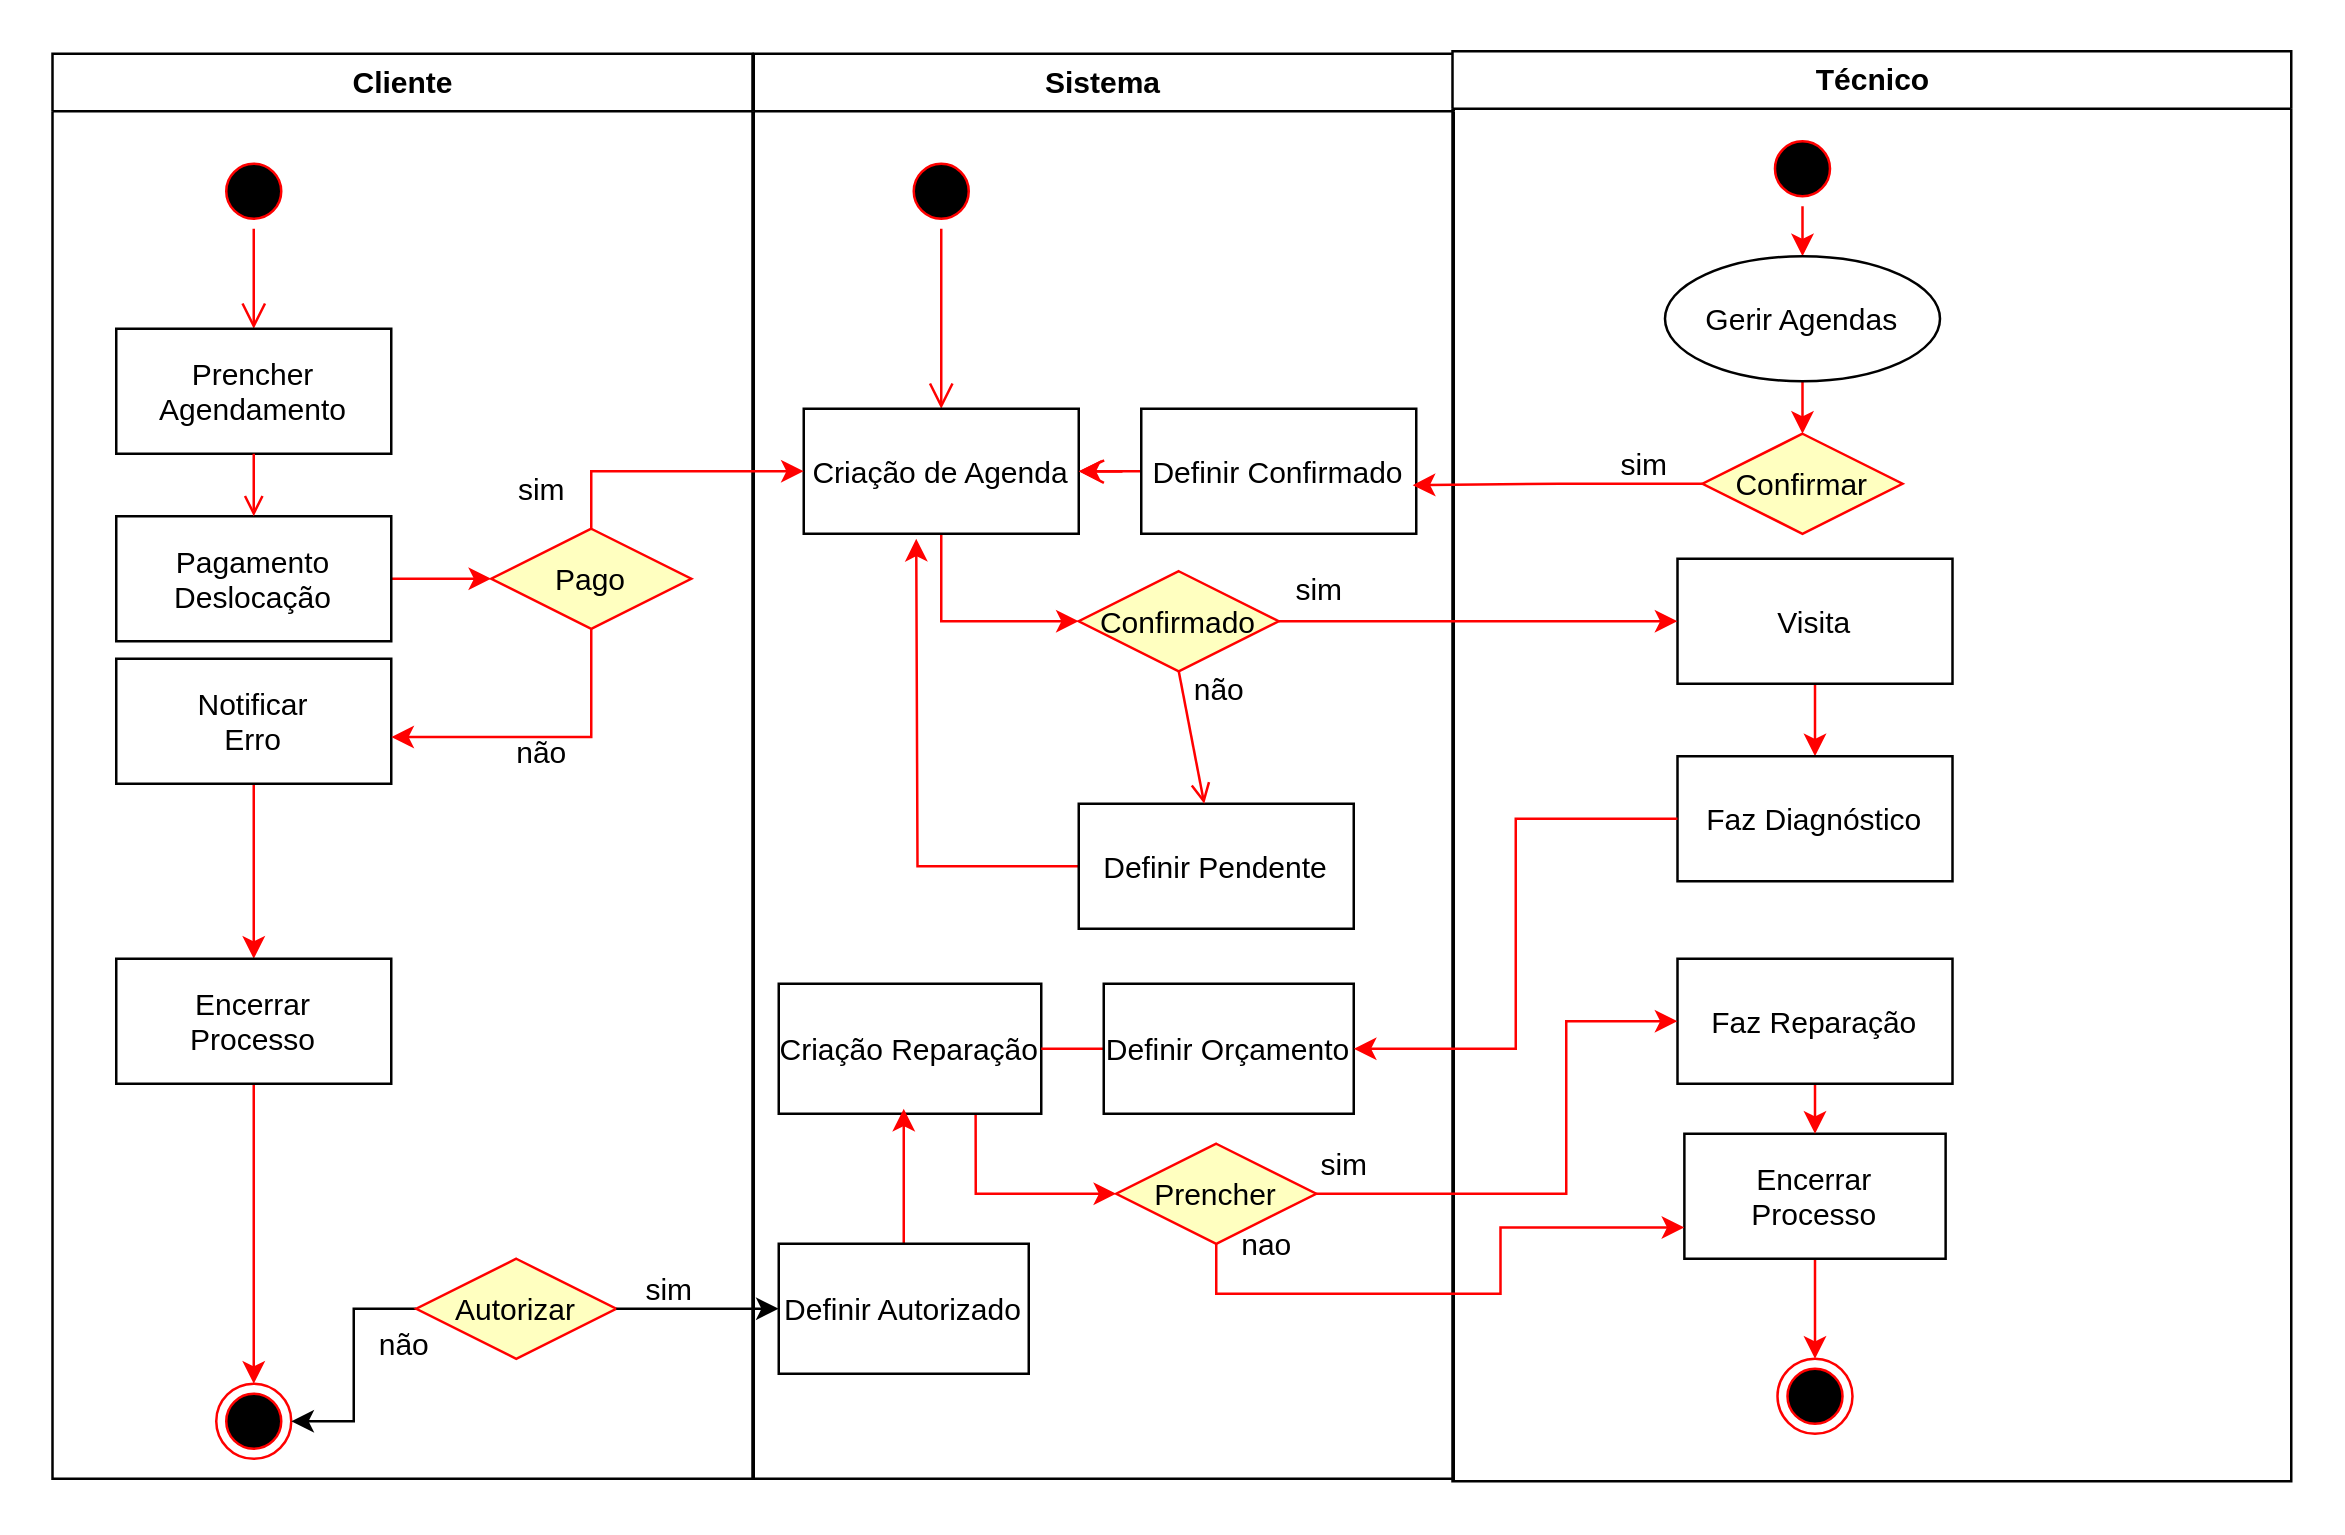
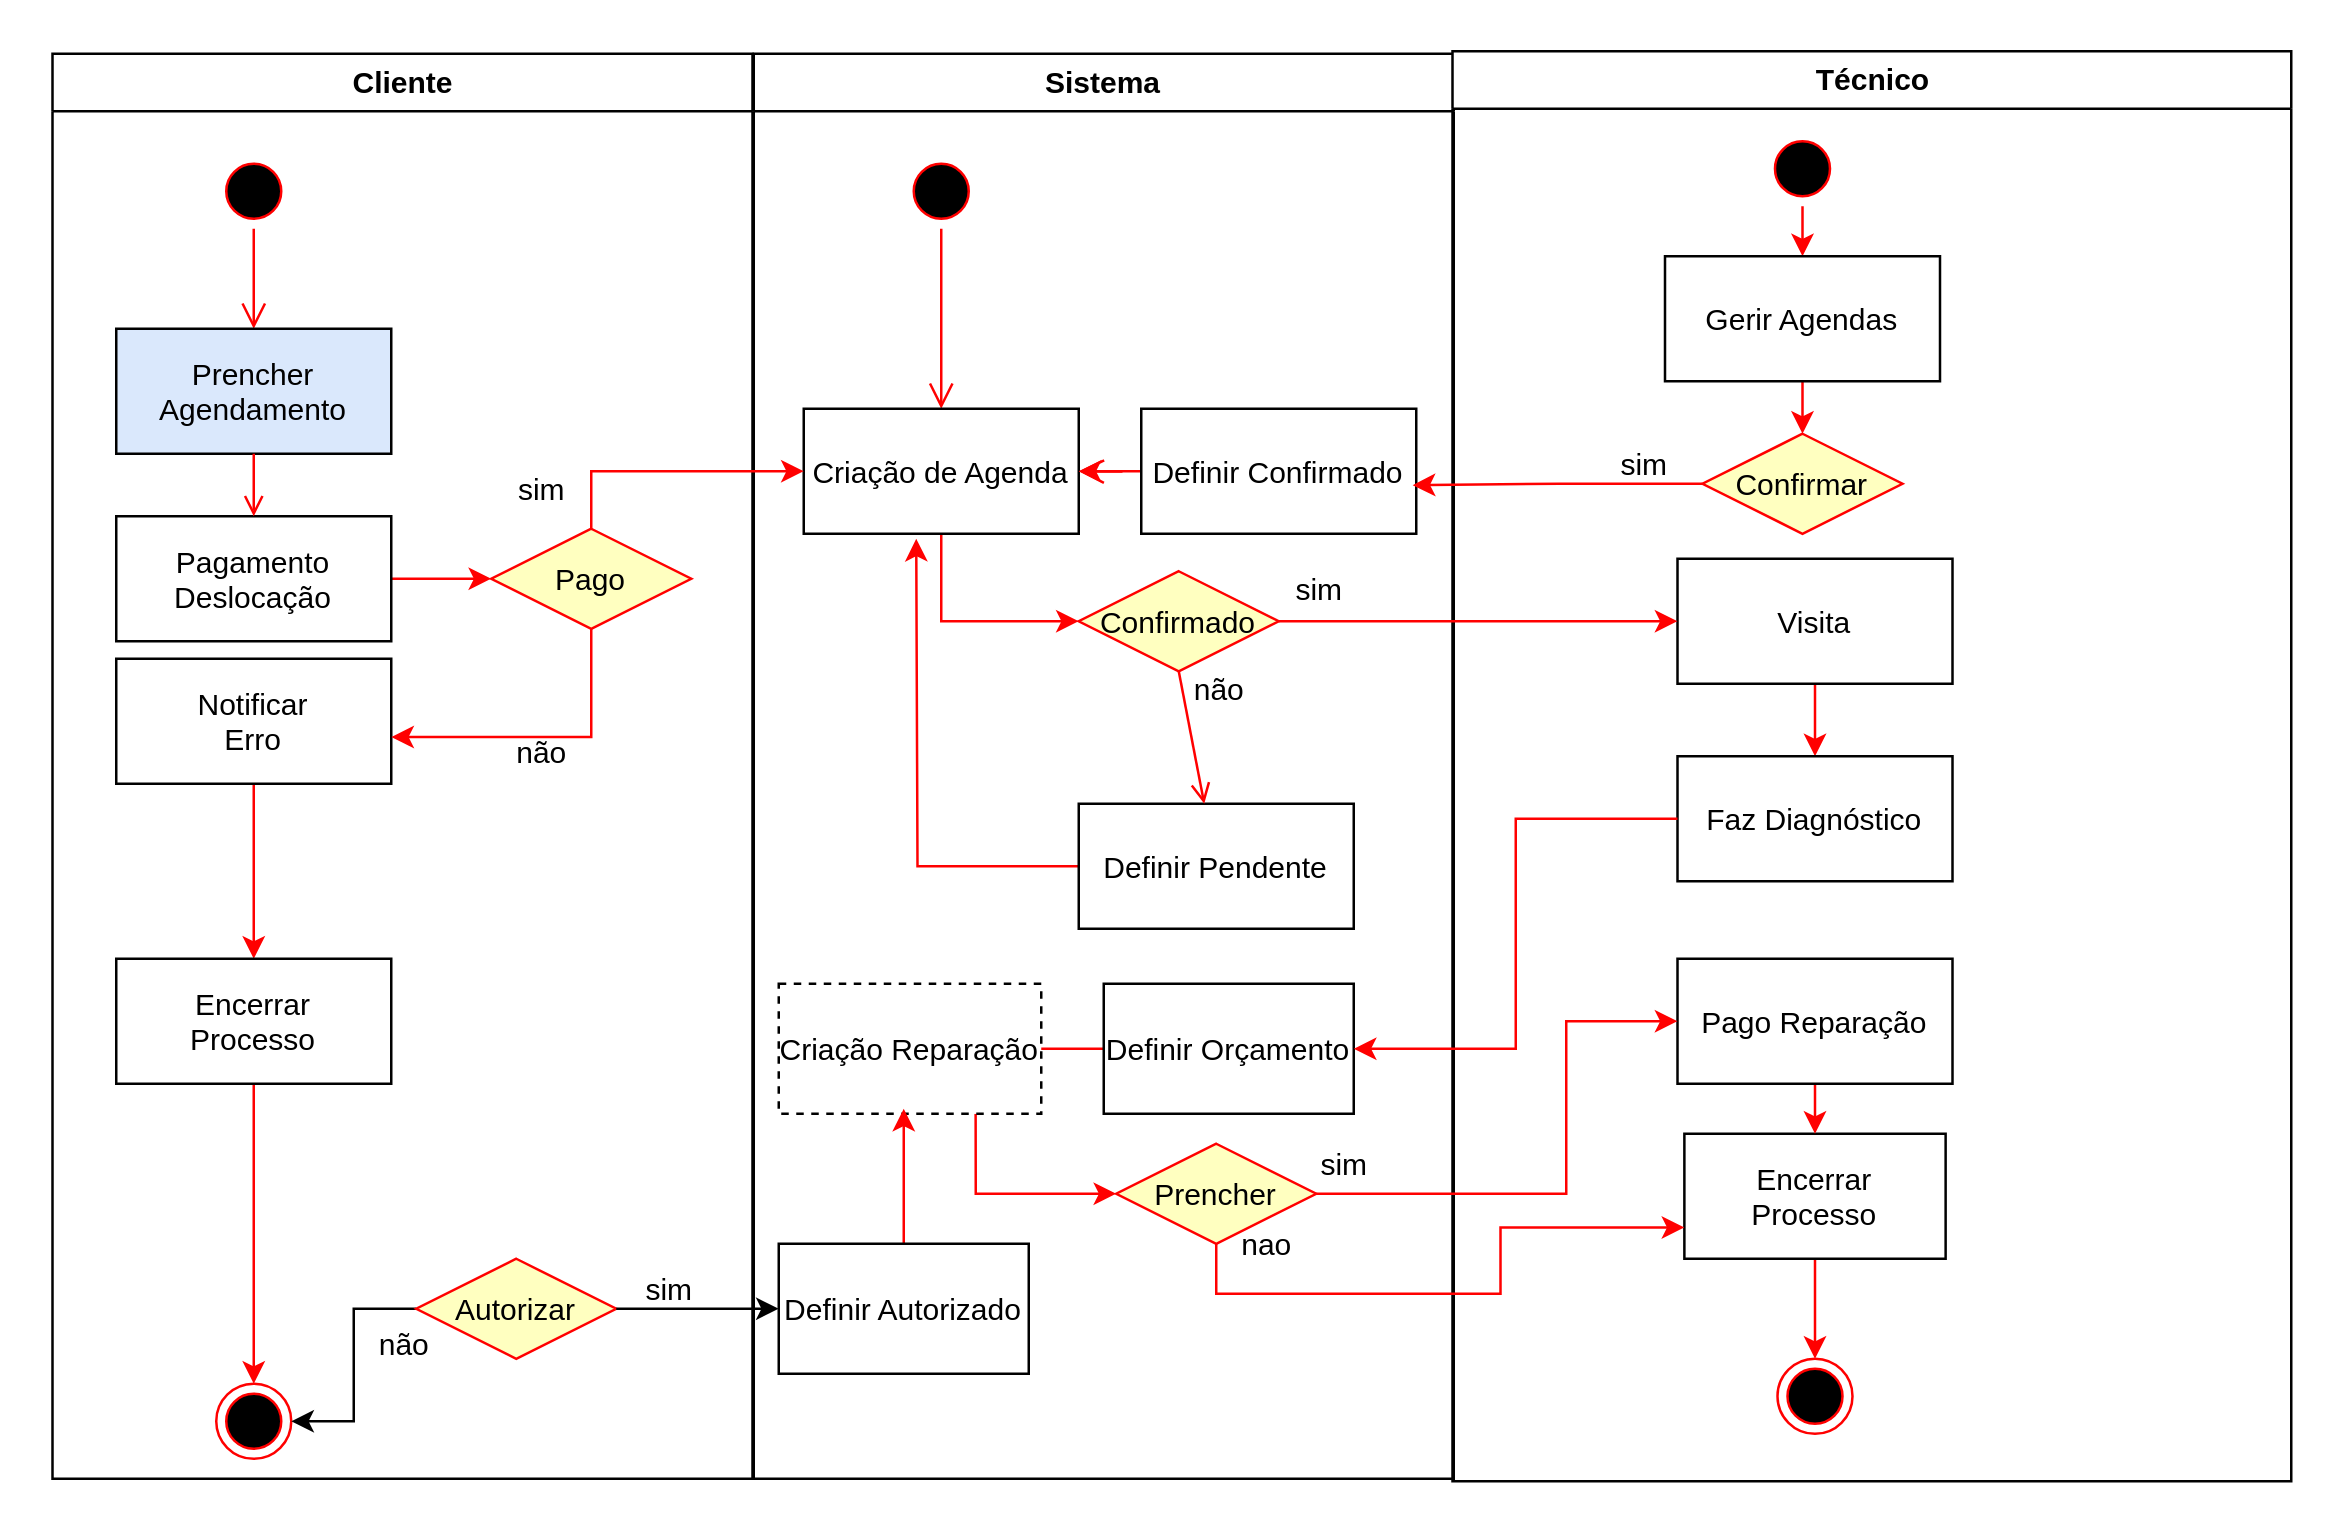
node "Gerir Agendas": shape ellipse -> rectangle
node "Prencher Agendamento": fillcolor #ffffff -> #dae8fc
node "Faz Reparação": label "Faz Reparação" -> "Pago Reparação"
node "Criação Reparação": style solid -> dashed
